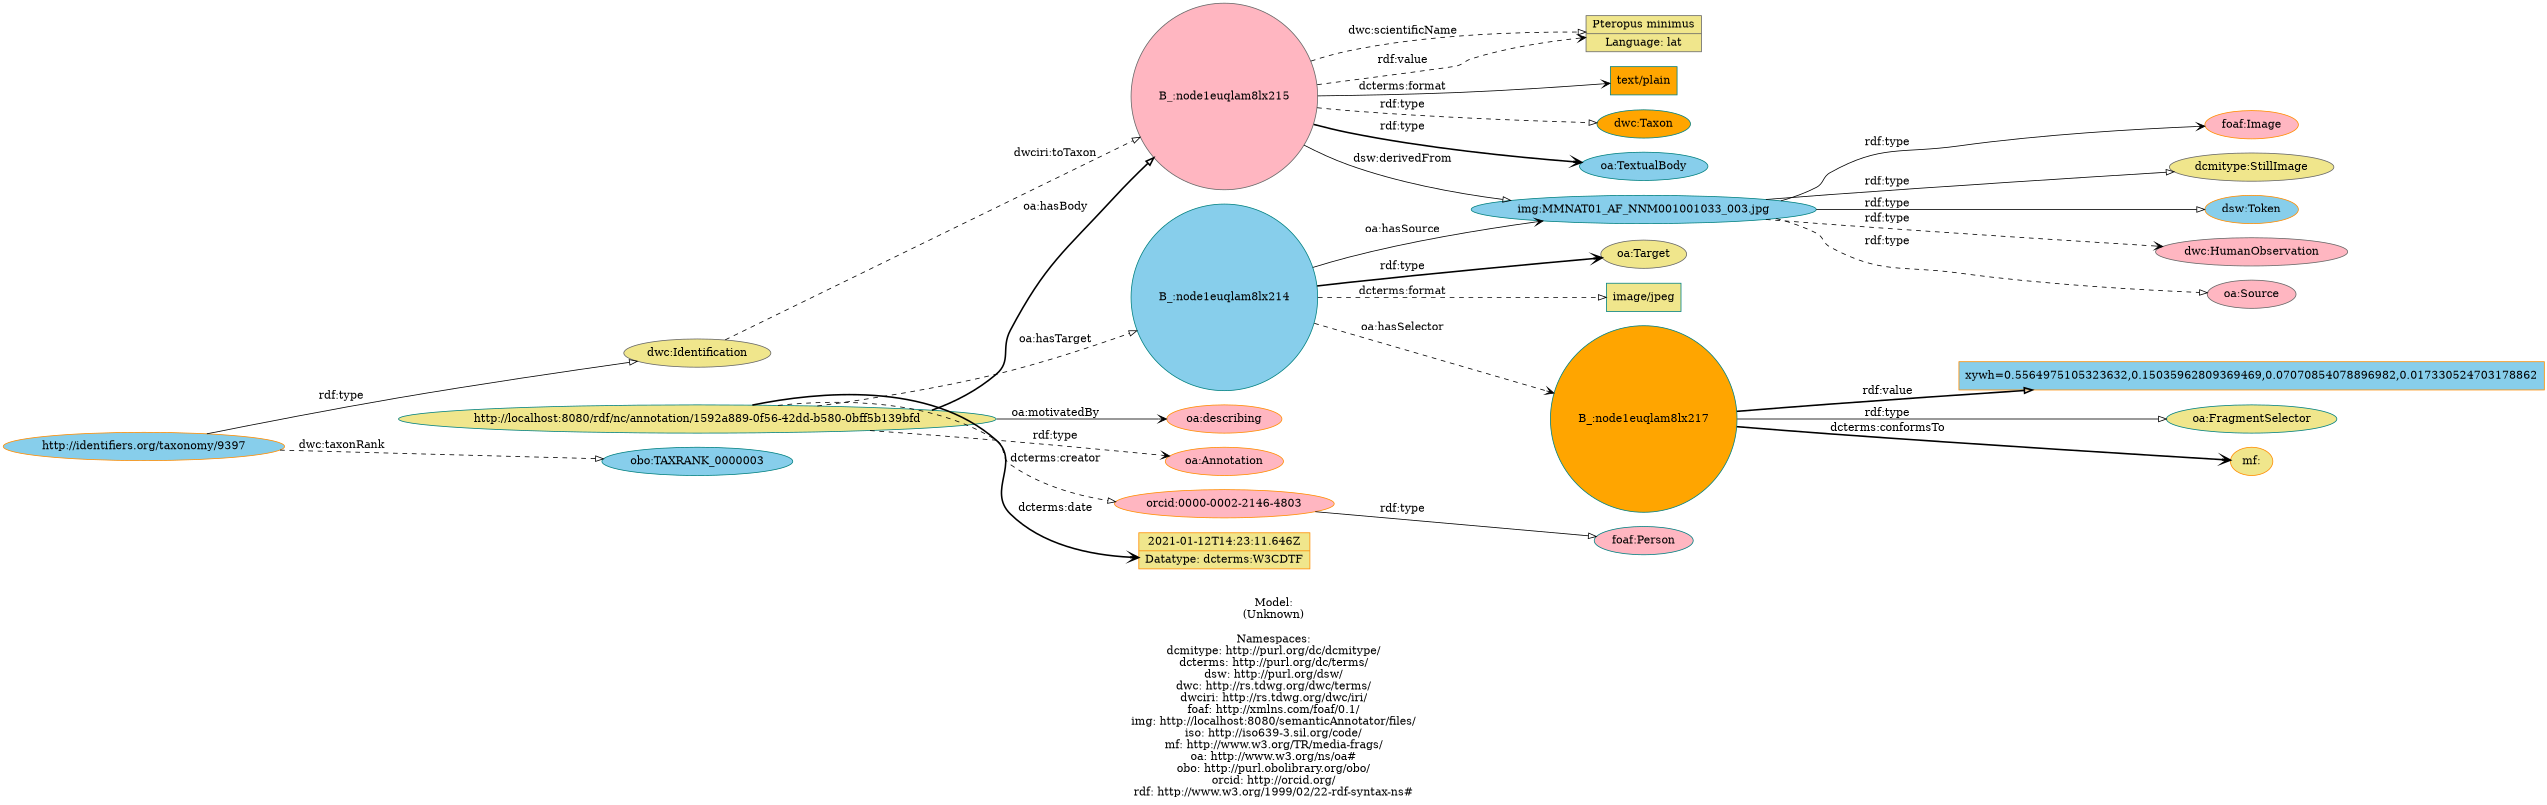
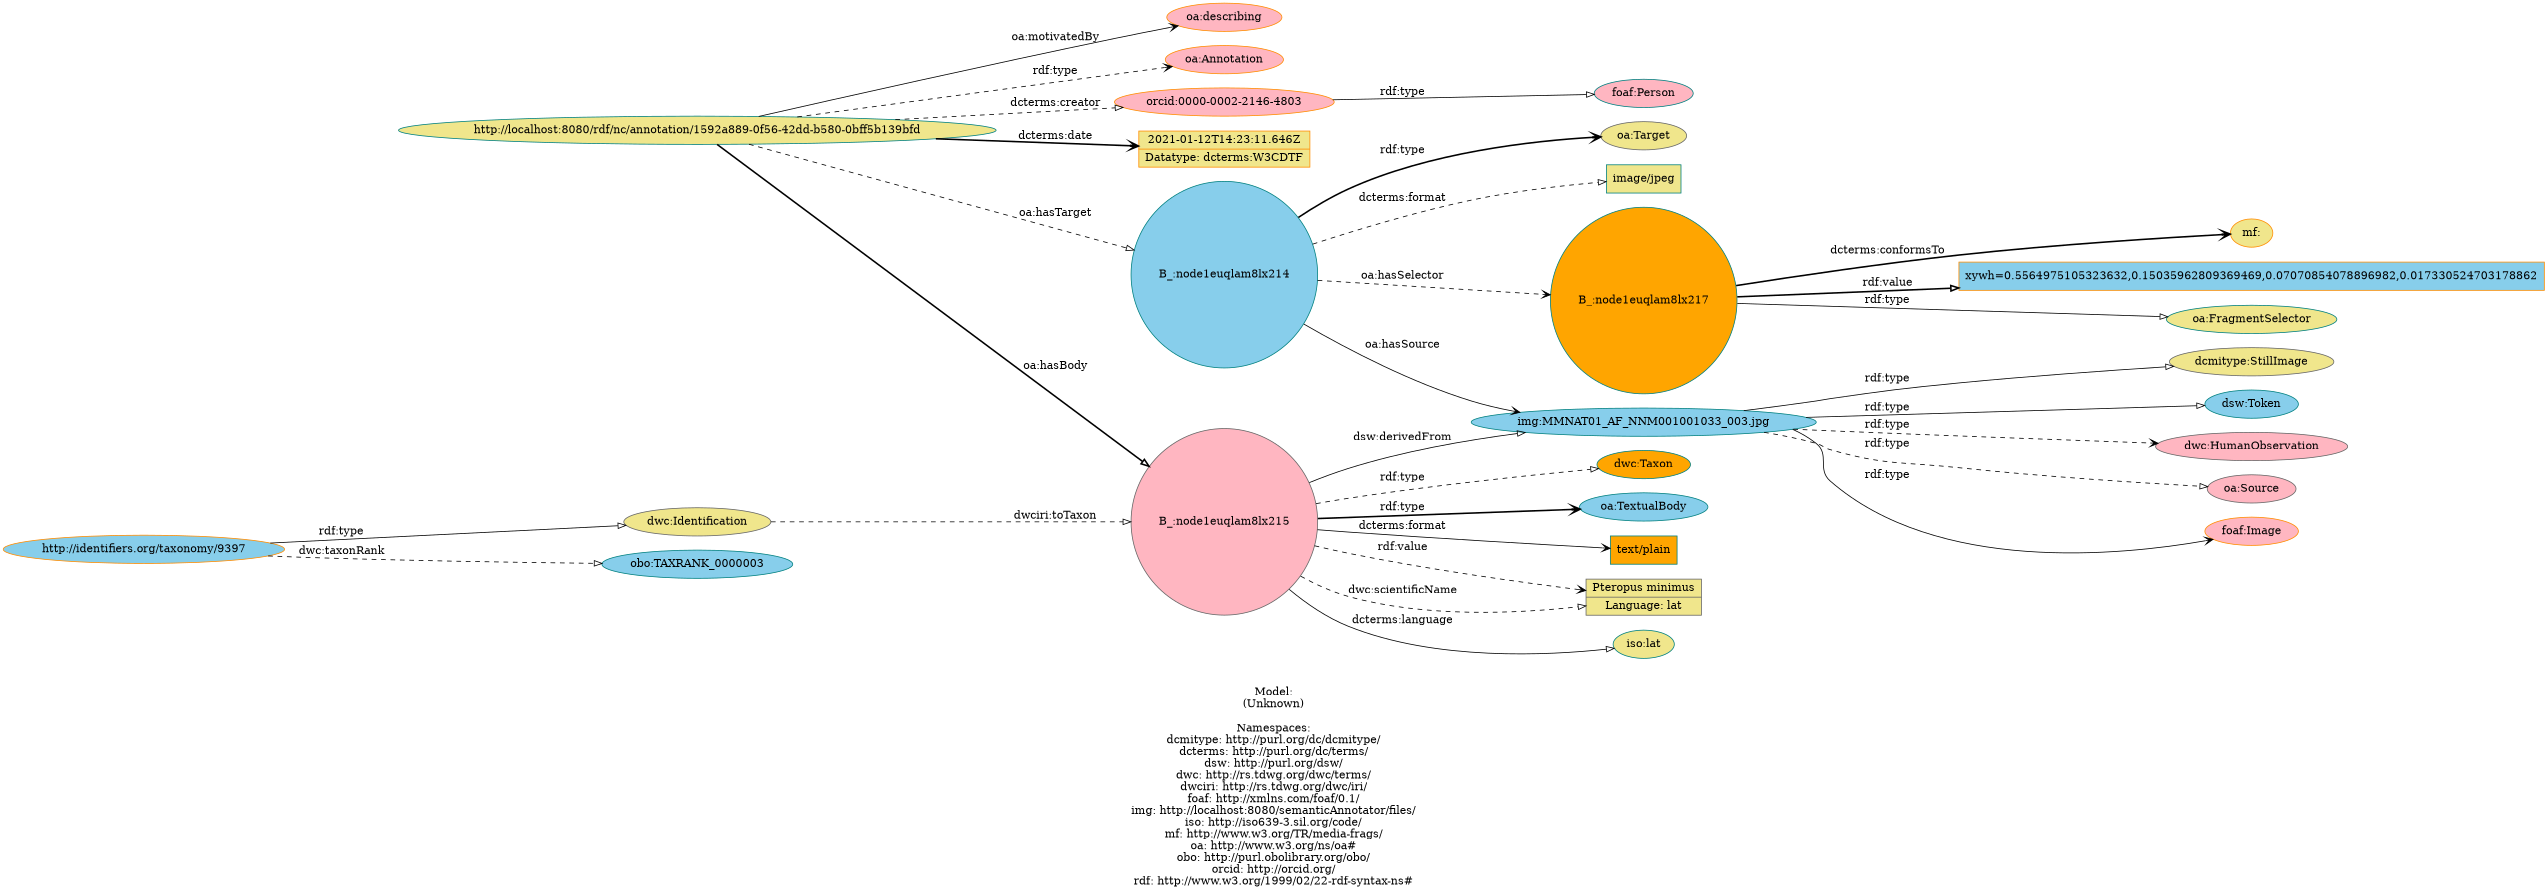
node "dsw:Token": color darkorange -> teal
node "iso:lat": added
